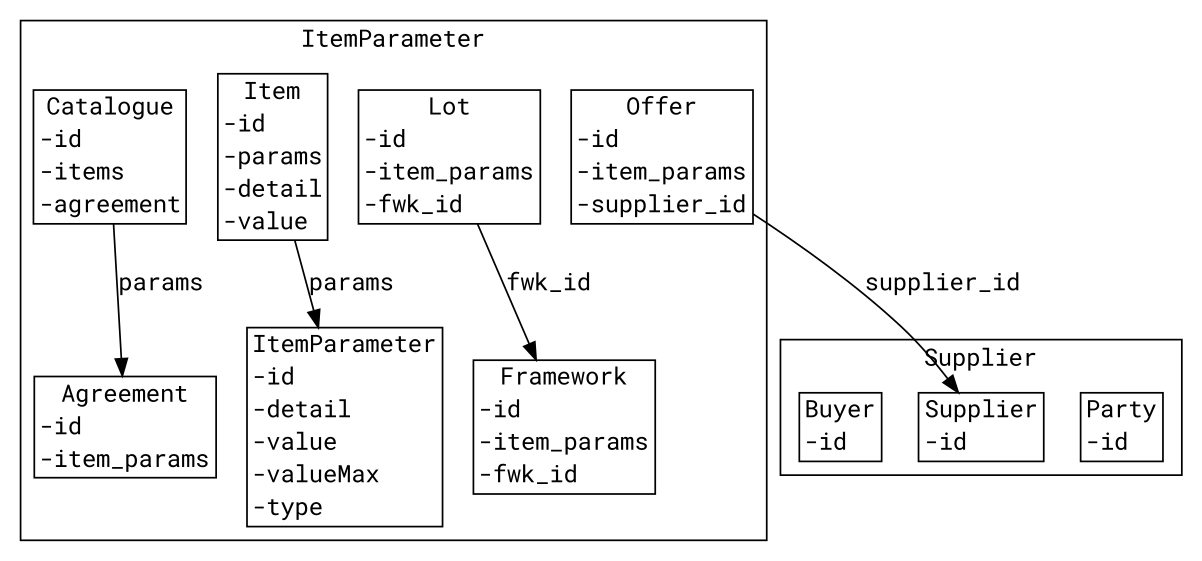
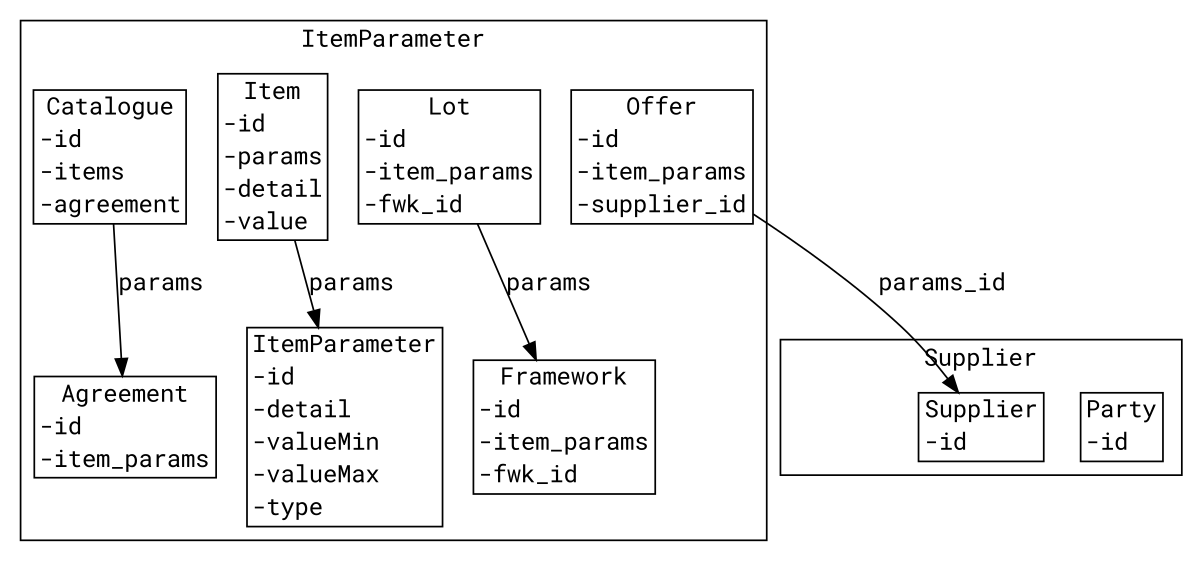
edge "Lot" -> "Framework": label "fwk_id" -> "params"
edge "Offer" -> "Supplier": label "supplier_id" -> "params_id"
node "Buyer": removed
node "ItemParameter": text "-value" -> "-valueMin"
